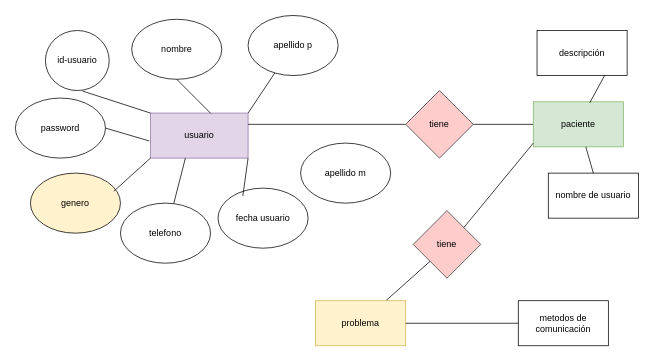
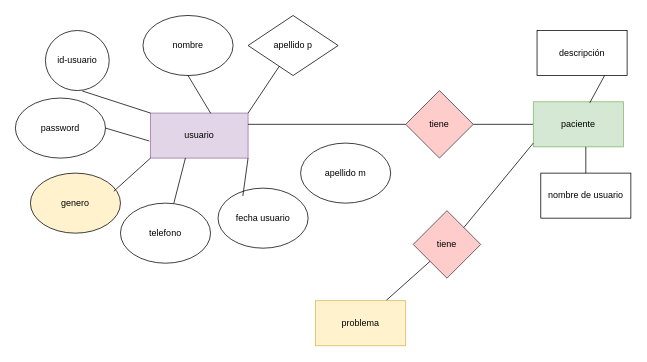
node "apellido p": shape ellipse -> diamond
node "nombre": moved (177, 49) -> (188, 45)
node "nombre de usuario": moved (593, 195) -> (585, 195)
edge "problema" -- "metodos de comunicación": removed
node "metodos de comunicación": removed
